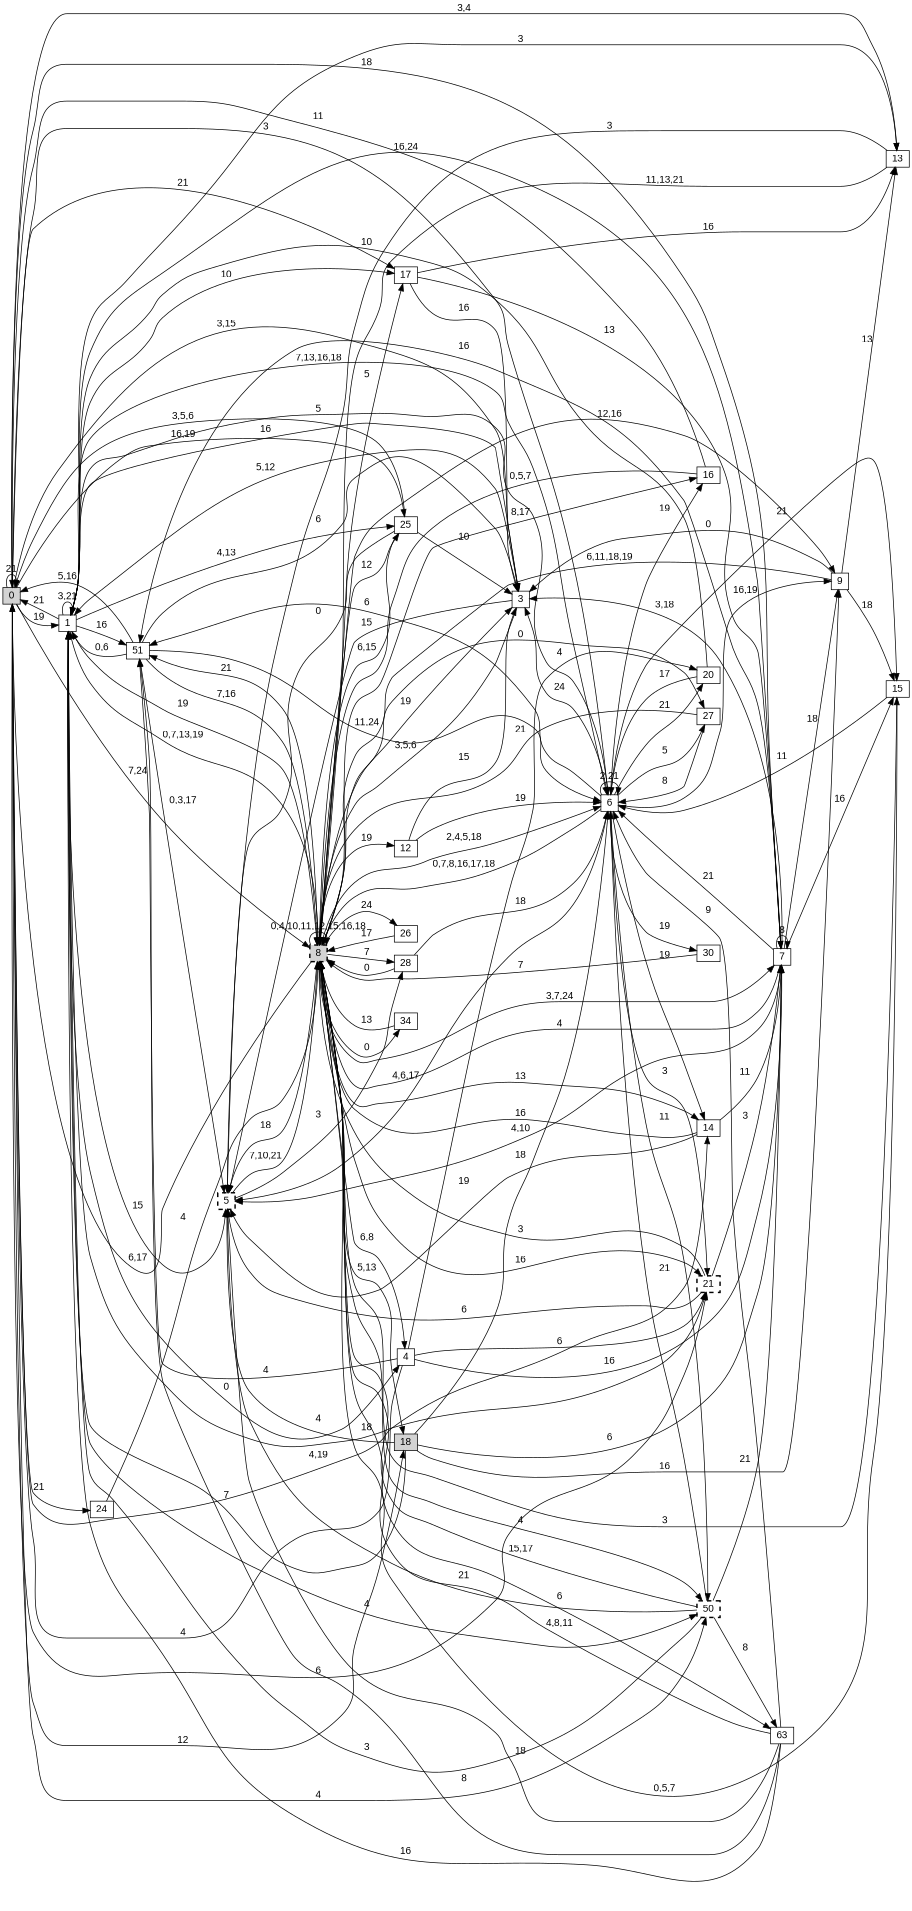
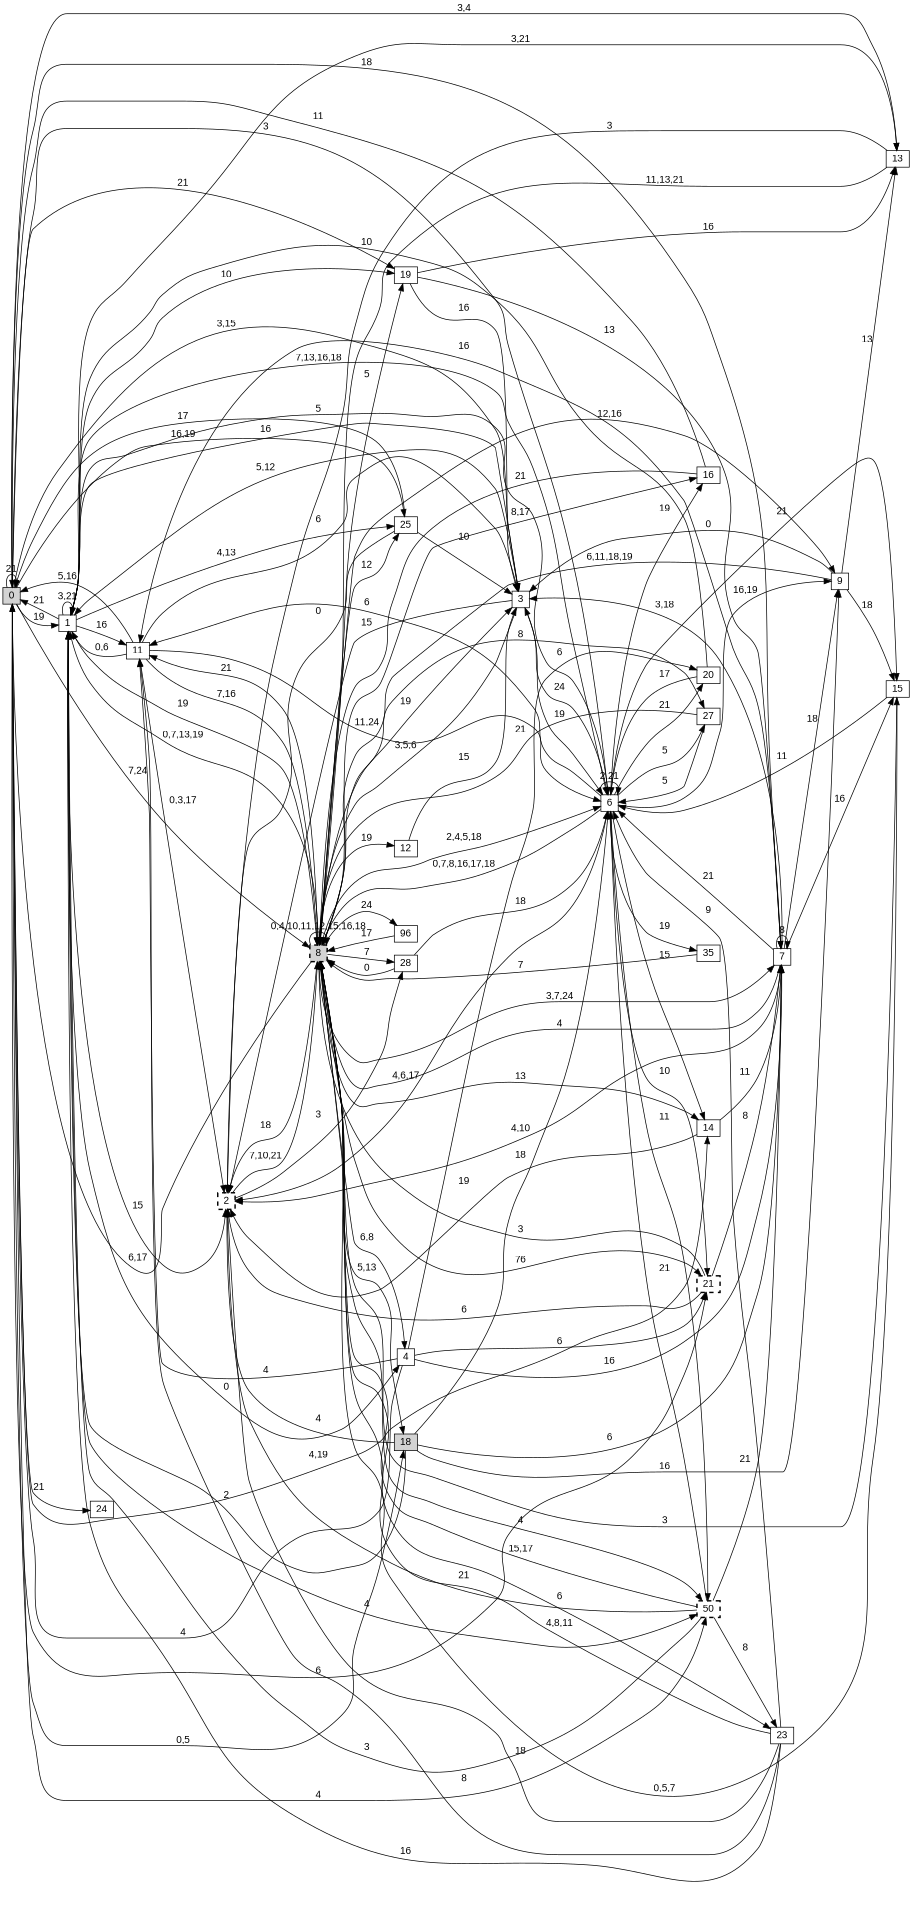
edge "1" -> "13": label "3" -> "3,21"
edge "7" -> "1": removed, label "16,24"
node "17": label "17" -> "19"
edge "25" -> "0": label "3,5,6" -> "17"
edge "16" -> "8": label "0,5,7" -> "21"
edge "8" -> "27": label "0" -> "8"
node "51": label "51" -> "11"
edge "4" -> "20": label "4" -> "6"
edge "25" -> "8": removed, label "6,15"
edge "27" -> "6": label "8" -> "5"
edge "12" -> "6": now "3" -> "6"
node "26": label "26" -> "96"
node "30": label "30" -> "35"
edge "6" -> "14": label "19" -> "15"
node "34": removed
edge "6" -> "21": label "3" -> "10"
edge "21" -> "7": label "3" -> "8"
edge "14" -> "8": removed, label "16"
node "5": label "5" -> "2"
edge "24" -> "8": removed, label "4"
edge "8" -> "21": label "16" -> "76"
edge "1" -> "21": removed, label "18"
edge "18" -> "1": label "7" -> "2"
node "63": label "63" -> "23"
edge "0" -> "18": label "12" -> "0,5"
